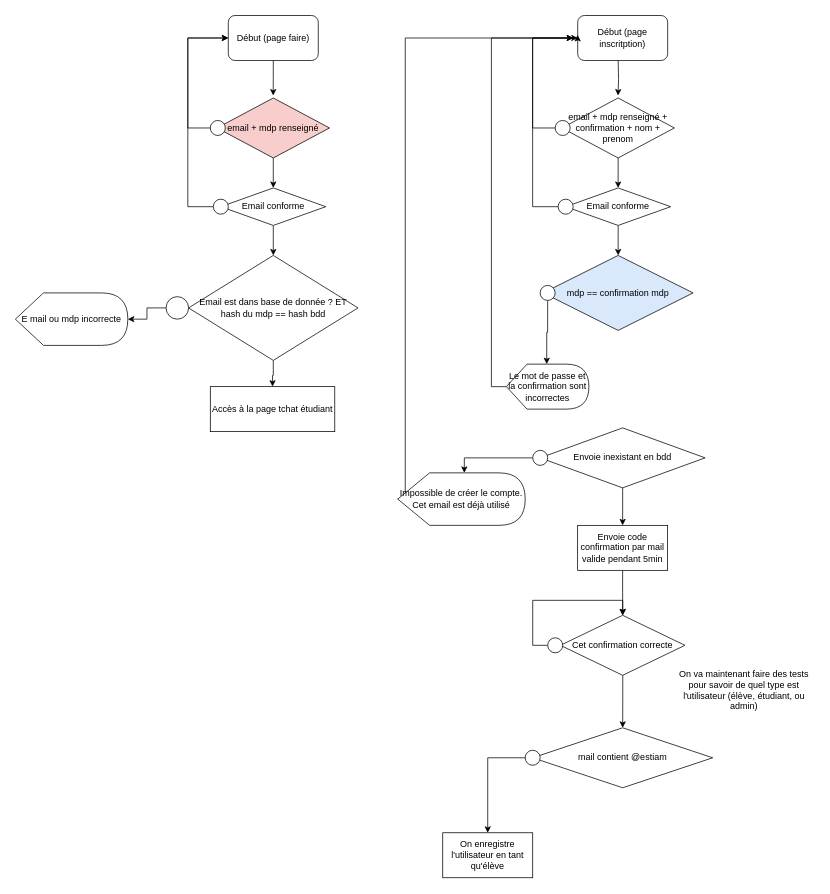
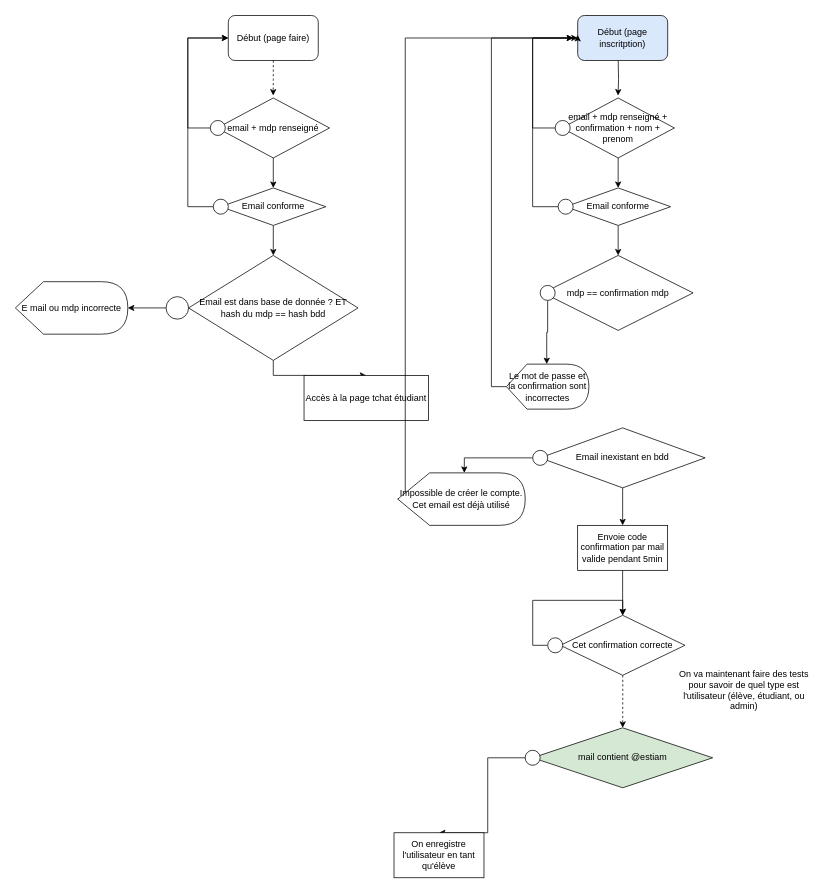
node "Début (page inscritption)": fillcolor #ffffff -> #dae8fc
edge "Début (page faire)" -> "email + mdp renseigné": style solid -> dashed
node "email + mdp renseigné": fillcolor #f8cecc -> #ffffff
node "mdp == confirmation mdp": fillcolor #dae8fc -> #ffffff
node "E mail ou mdp incorrecte": moved (72, 319) -> (72, 308)
node "Accès à la page tchat étudiant": moved (273, 409) -> (366, 398)
node "Envoie inexistant en bdd": label "Envoie inexistant en bdd" -> "Email inexistant en bdd"
edge "Cet confirmation correcte" -> "mail contient @estiam": style solid -> dashed
node "mail contient @estiam": fillcolor #ffffff -> #d5e8d4
node "On enregistre l'utilisateur en tant qu'élève": moved (488, 855) -> (439, 855)
